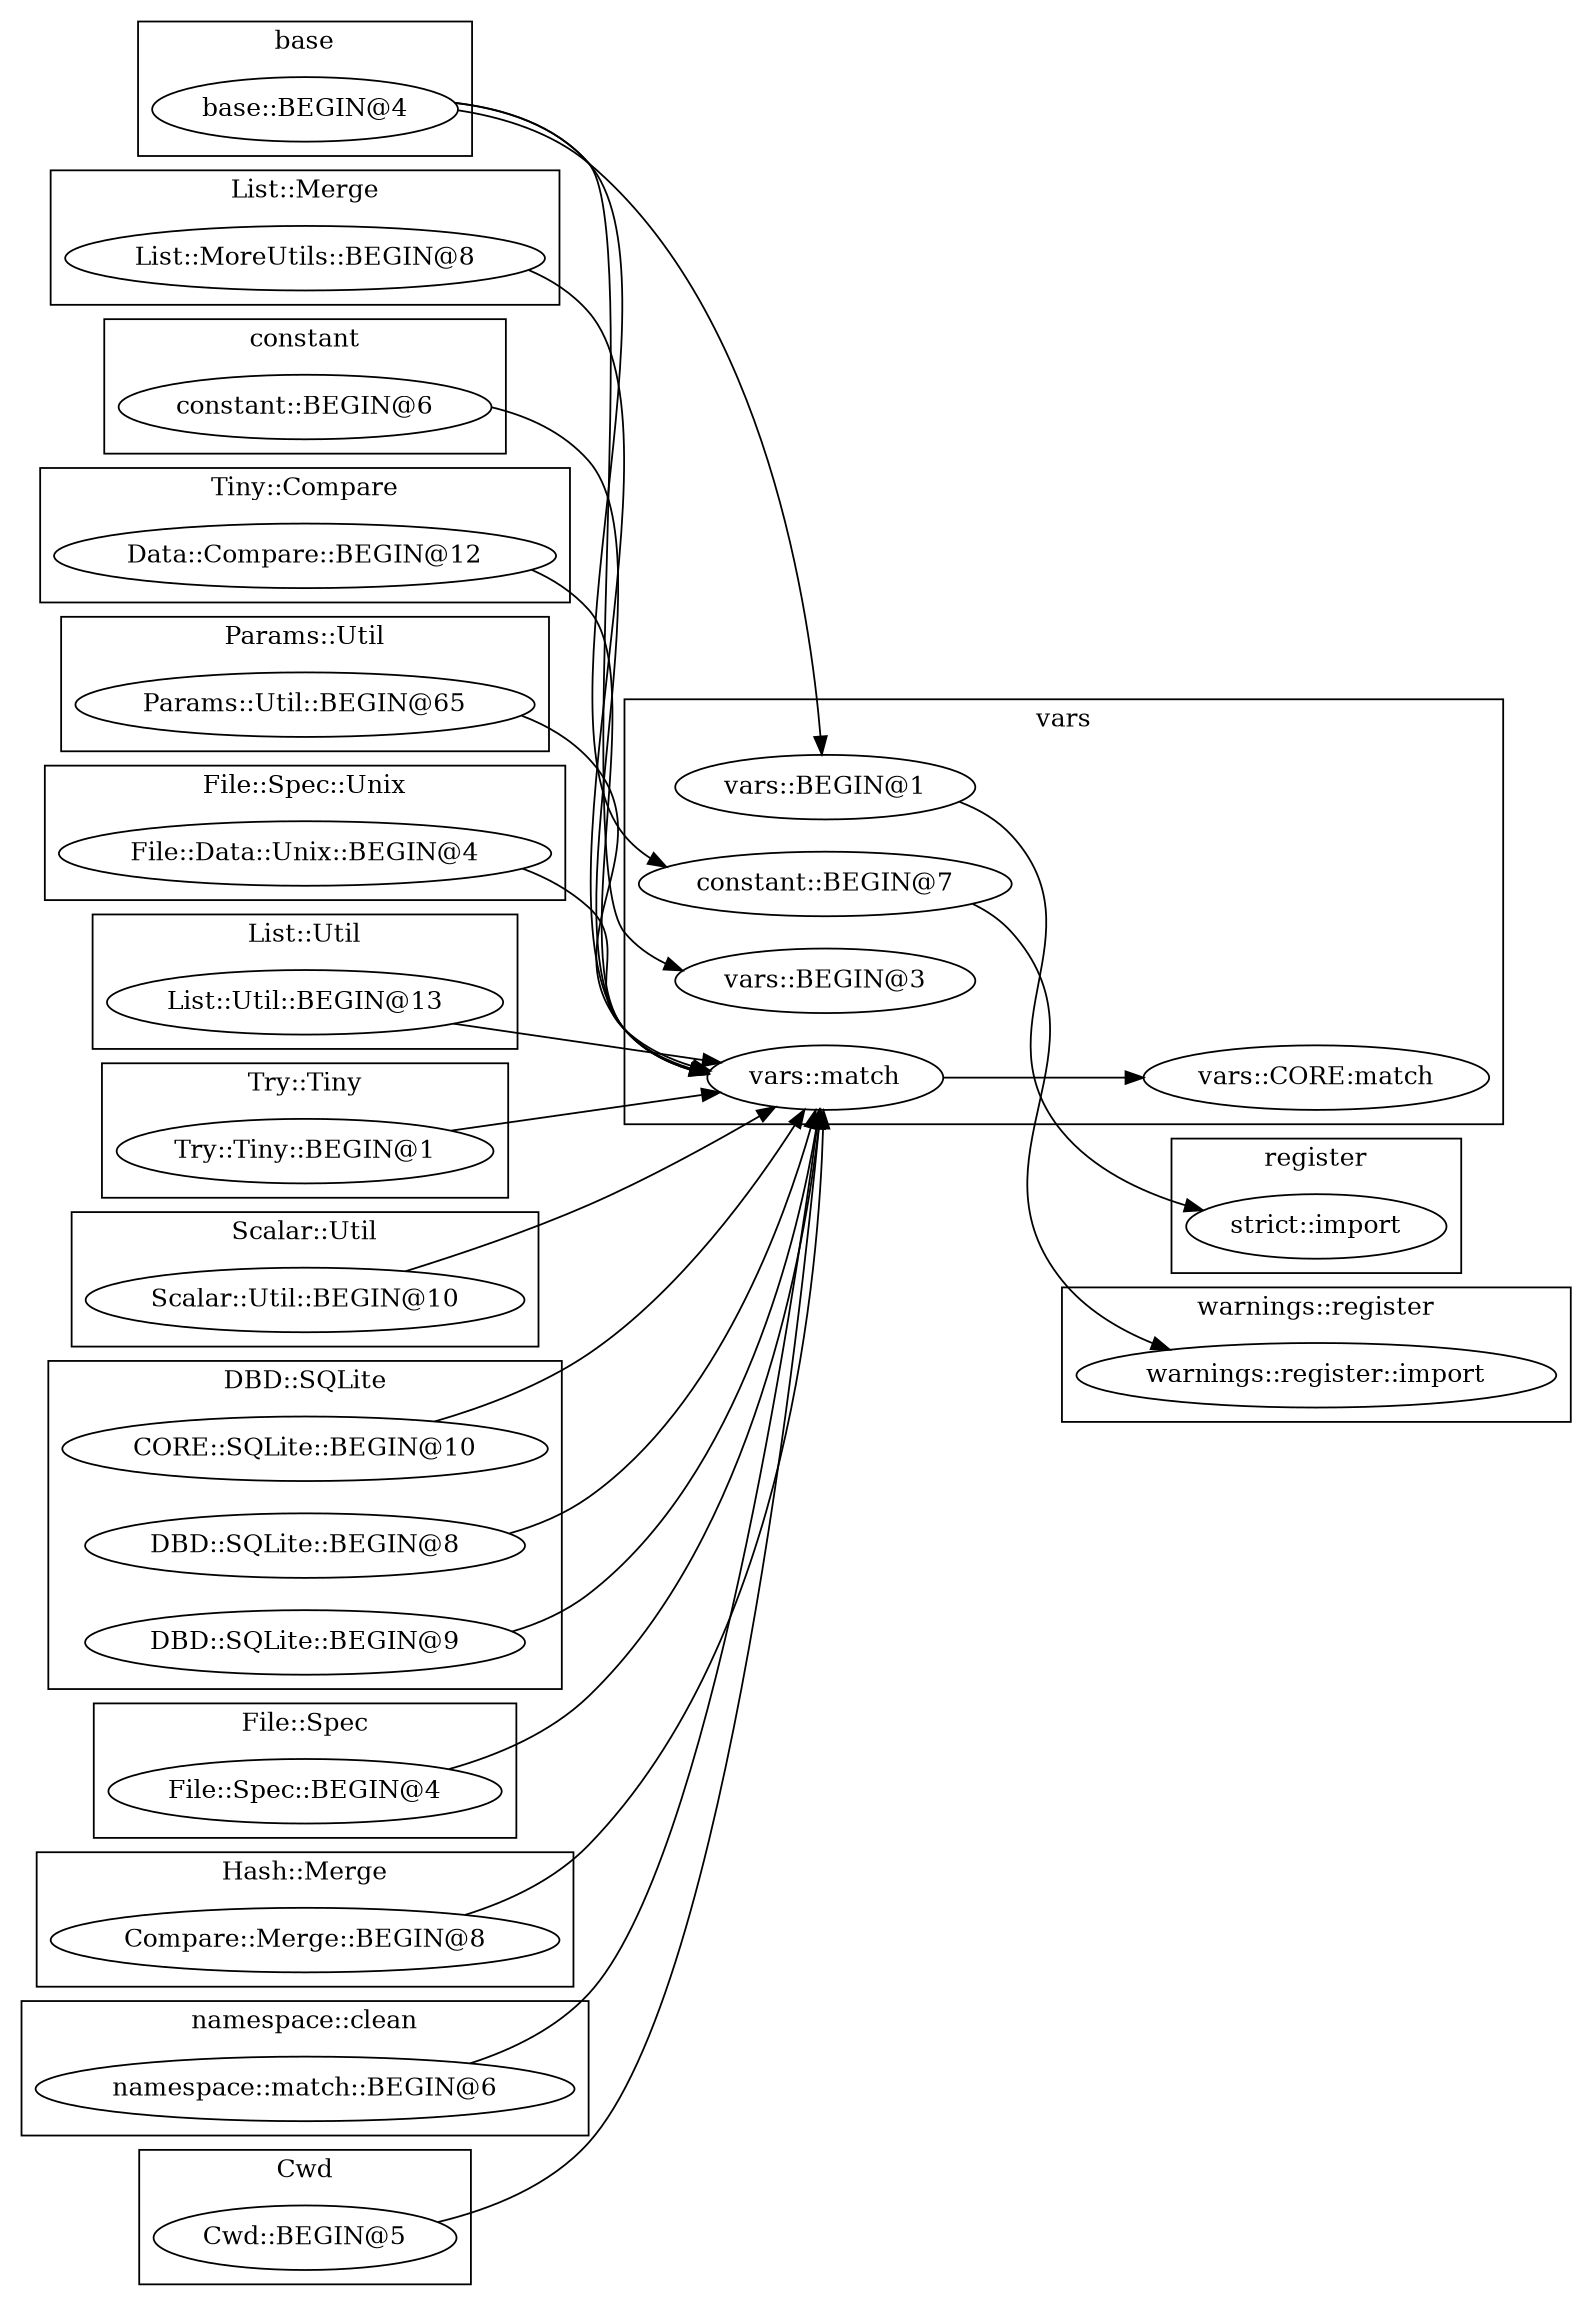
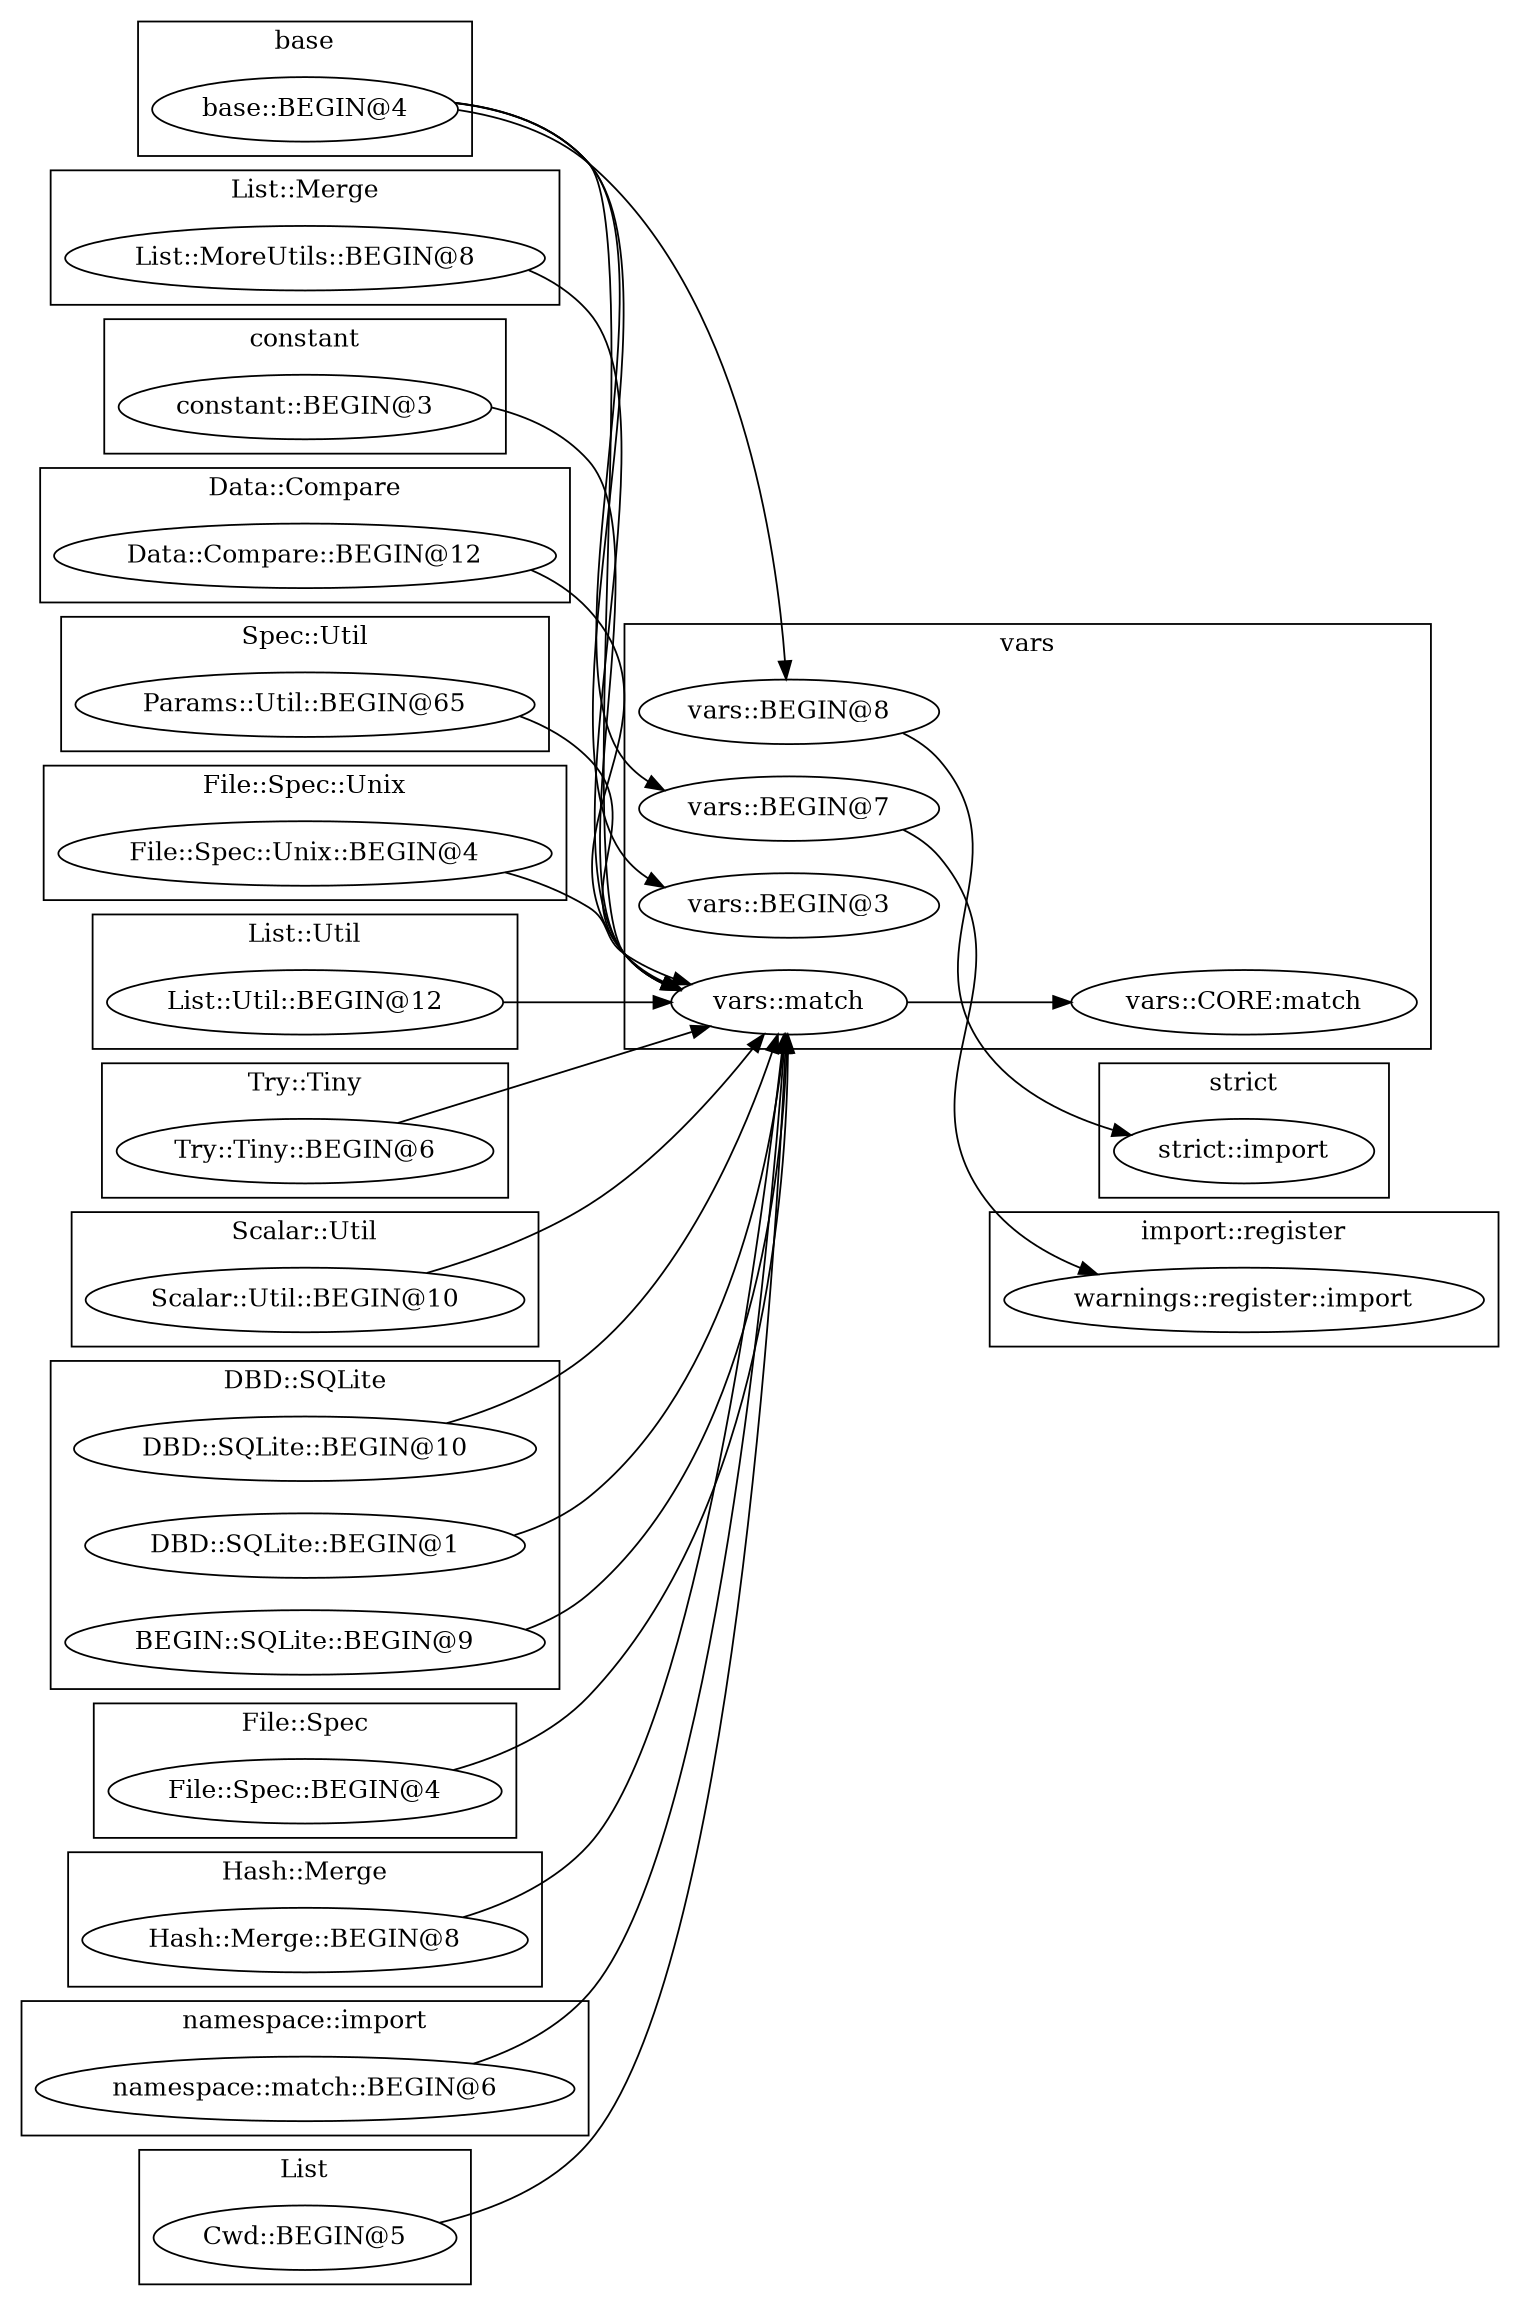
node "constant::BEGIN@6": label "constant::BEGIN@6" -> "constant::BEGIN@3"
cluster "Tiny::Compare": label "Tiny::Compare" -> "Data::Compare"
edge "base::BEGIN@4" -> "vars::match": added
cluster "Params::Util": label "Params::Util" -> "Spec::Util"
node "vars::BEGIN@1": label "vars::BEGIN@1" -> "vars::BEGIN@8"
node "File::Data::Unix::BEGIN@4": label "File::Data::Unix::BEGIN@4" -> "File::Spec::Unix::BEGIN@4"
node "constant::BEGIN@7": label "constant::BEGIN@7" -> "vars::BEGIN@7"
node "List::Util::BEGIN@13": label "List::Util::BEGIN@13" -> "List::Util::BEGIN@12"
node "Try::Tiny::BEGIN@1": label "Try::Tiny::BEGIN@1" -> "Try::Tiny::BEGIN@6"
cluster "register": label "register" -> "strict"
cluster "warnings::register": label "warnings::register" -> "import::register"
node "CORE::SQLite::BEGIN@10": label "CORE::SQLite::BEGIN@10" -> "DBD::SQLite::BEGIN@10"
node "DBD::SQLite::BEGIN@8": label "DBD::SQLite::BEGIN@8" -> "DBD::SQLite::BEGIN@1"
node "DBD::SQLite::BEGIN@9": label "DBD::SQLite::BEGIN@9" -> "BEGIN::SQLite::BEGIN@9"
node "Compare::Merge::BEGIN@8": label "Compare::Merge::BEGIN@8" -> "Hash::Merge::BEGIN@8"
cluster "namespace::clean": label "namespace::clean" -> "namespace::import"
cluster "Cwd": label "Cwd" -> "List"
